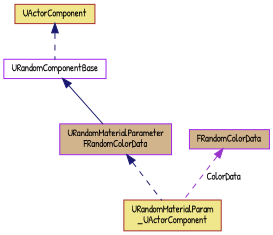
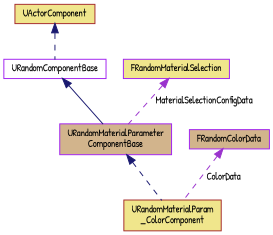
node "FRandomMaterialSelection": added
node "URandomMaterialParameter FRandomColorData": label "URandomMaterialParameter FRandomColorData" -> "URandomMaterialParameter ComponentBase"
node "URandomMaterialParam _UActorComponent": label "URandomMaterialParam _UActorComponent" -> "URandomMaterialParam _ColorComponent"
